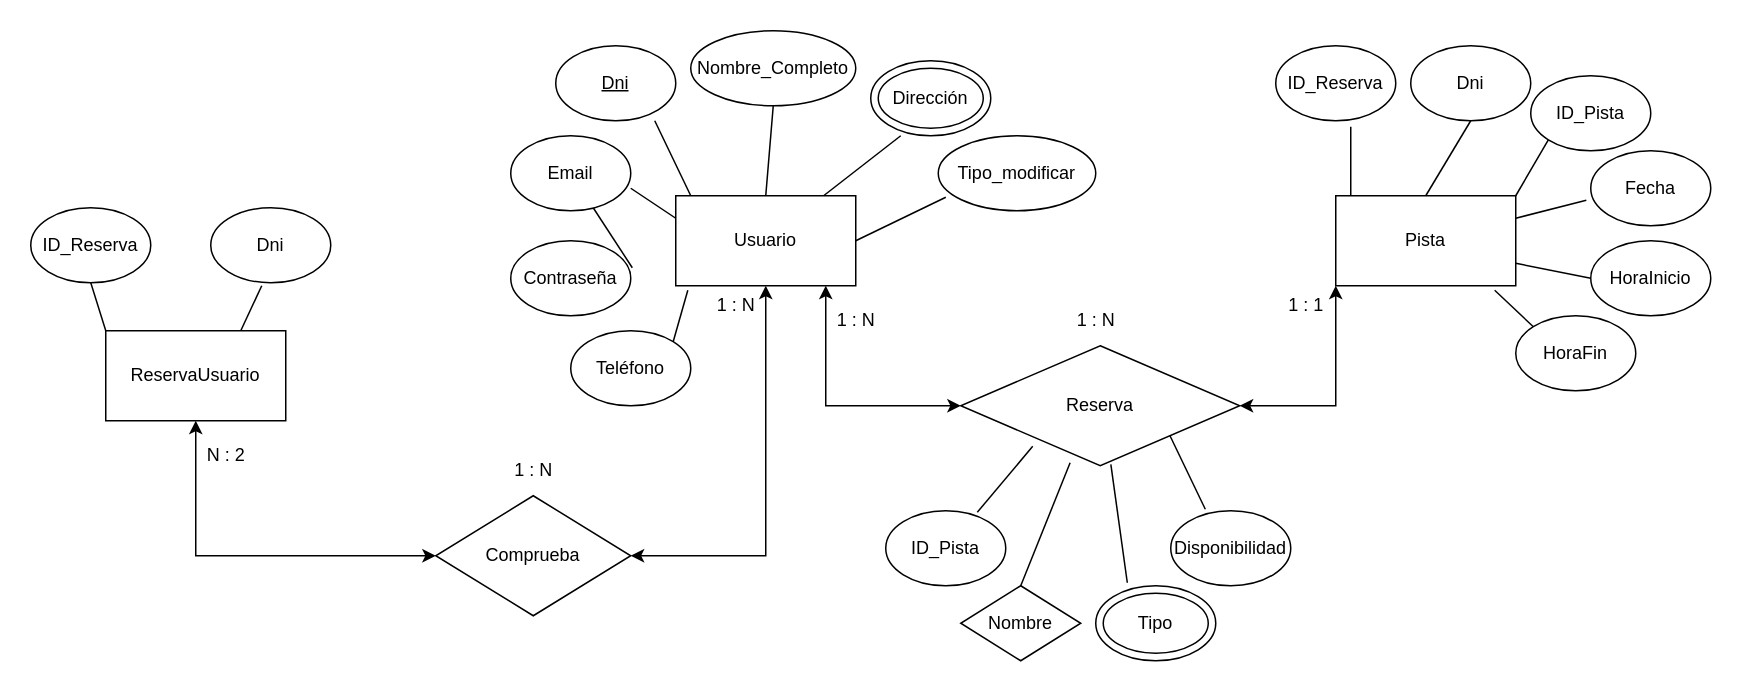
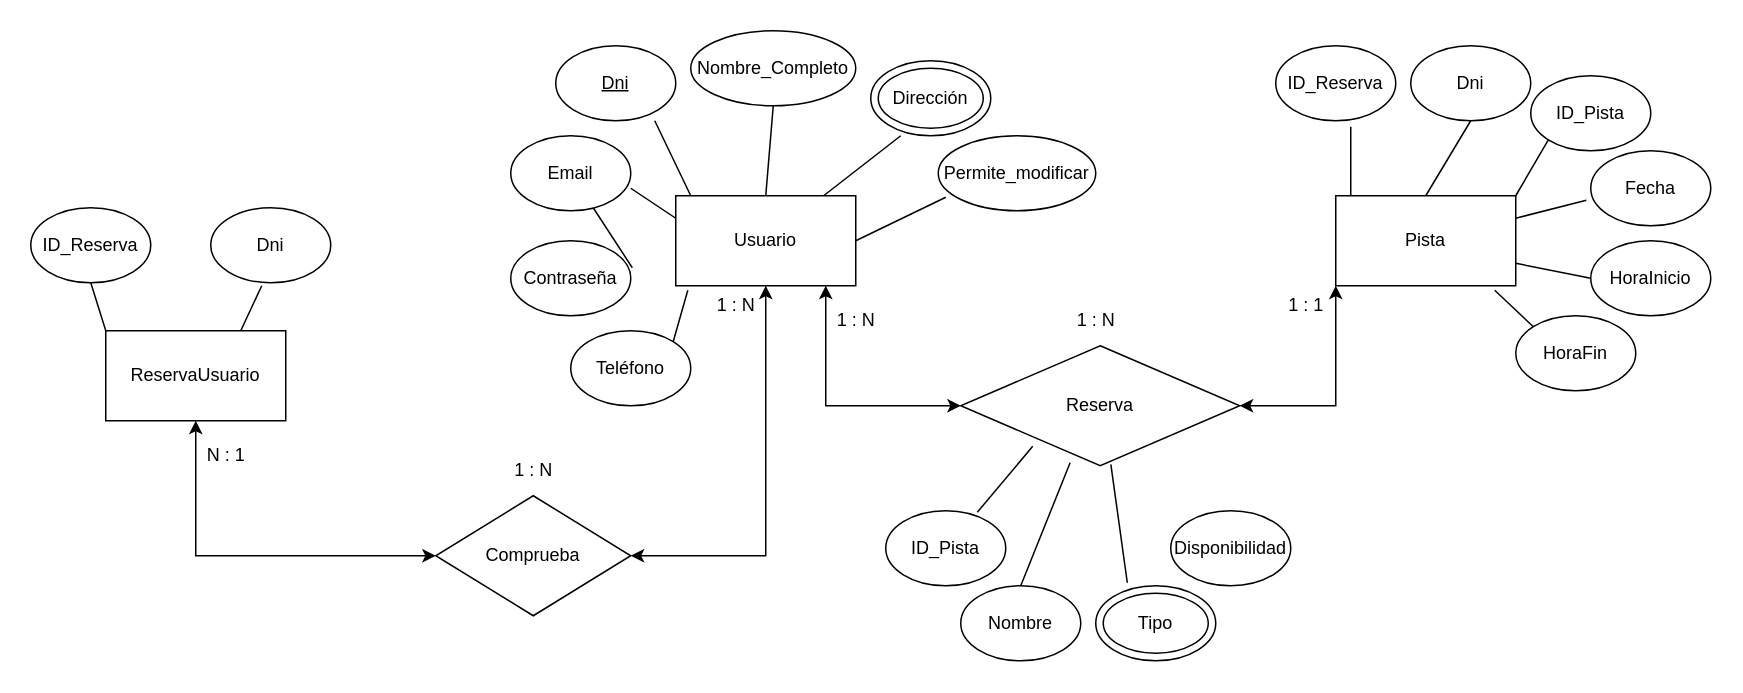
node "Tipo_modificar": label "Tipo_modificar" -> "Permite_modificar"
node "N : 2": label "N : 2" -> "N : 1"
edge "Reserva" -- "Disponibilidad": removed
node "Nombre": shape diamond -> ellipse
